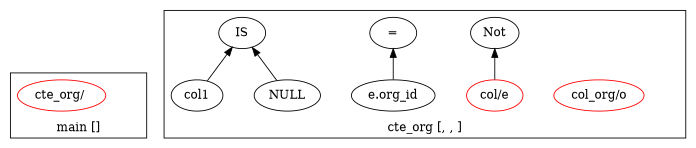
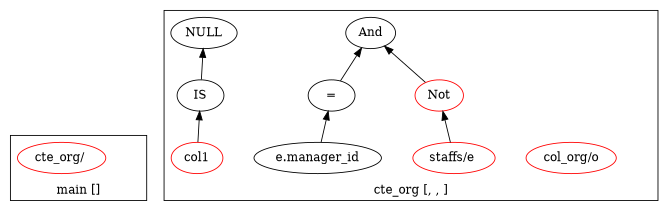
node "And": added
node "Not": color black -> red
edge "NULL" -> "IS": reversed
node "col1": color black -> red
node "e.org_id": label "e.org_id" -> "e.manager_id"
node "col/e": label "col/e" -> "staffs/e"
